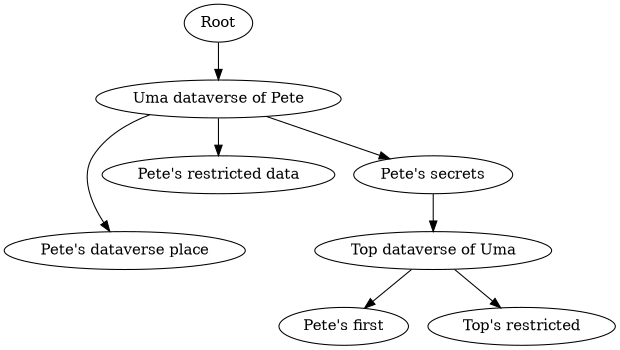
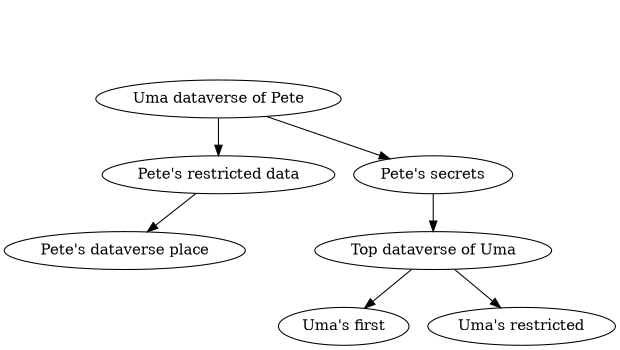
node "Root": removed
edge "Uma dataverse of Pete" -> "Pete's dataverse place": now "Pete's restricted data" -> "Pete's dataverse place"
node "Pete's first": label "Pete's first" -> "Uma's first"
node "Top's restricted": label "Top's restricted" -> "Uma's restricted"
